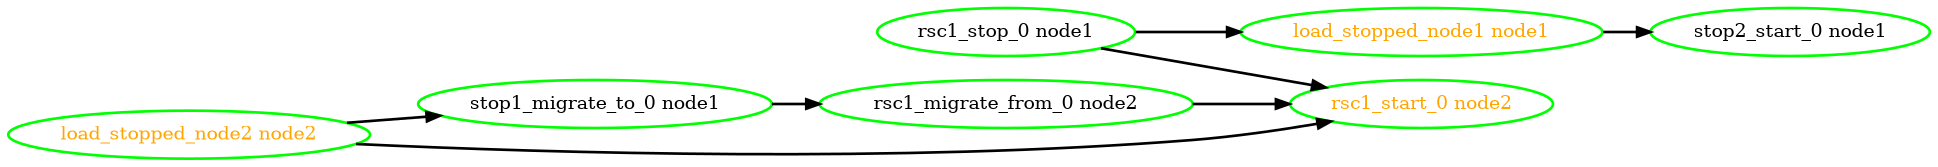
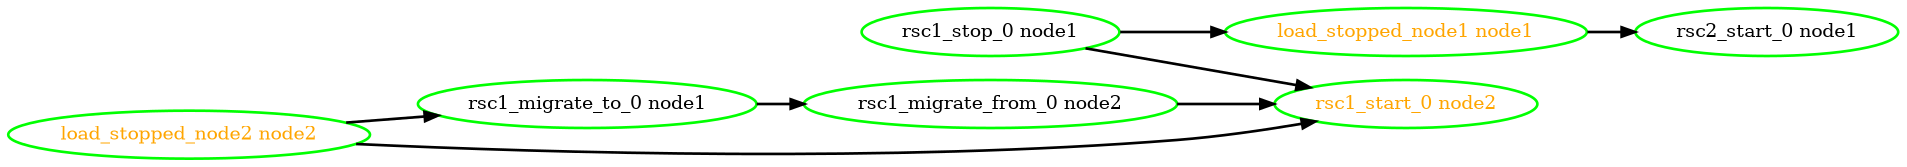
node "stop2_start_0 node1": label "stop2_start_0 node1" -> "rsc2_start_0 node1"
node "stop1_migrate_to_0 node1": label "stop1_migrate_to_0 node1" -> "rsc1_migrate_to_0 node1"
